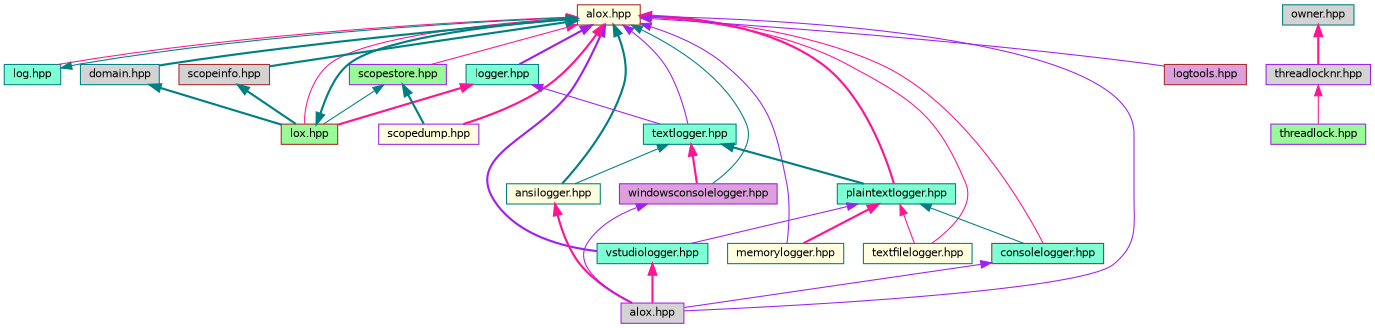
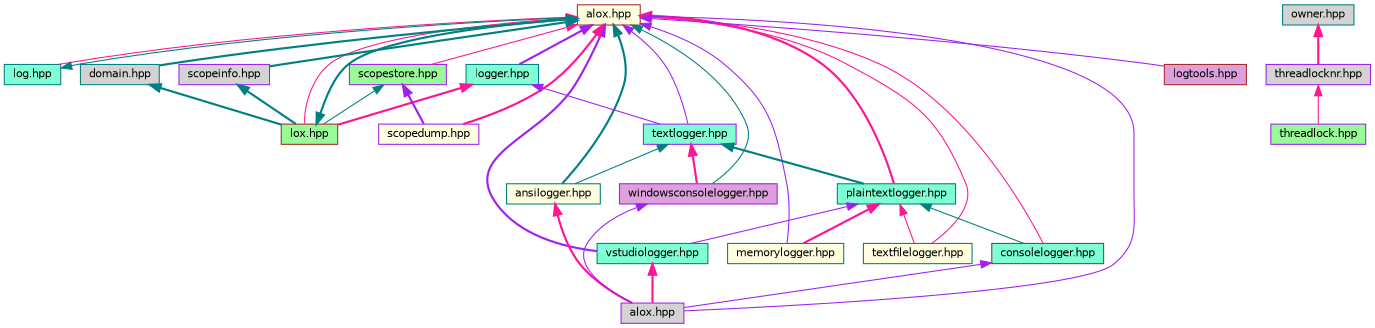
node "scopeinfo.hpp": color brown -> purple
edge "scopedump.hpp" -> "scopestore.hpp": color teal -> purple
node "textlogger.hpp": color teal -> purple
